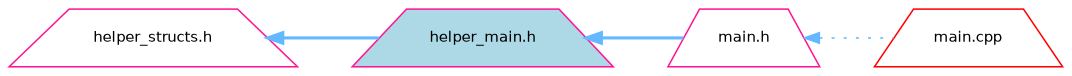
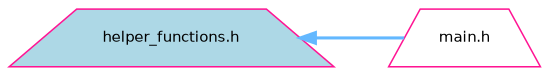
node "helper_structs.h": removed
node "helper_main.h": label "helper_main.h" -> "helper_functions.h"
node "main.cpp": removed
